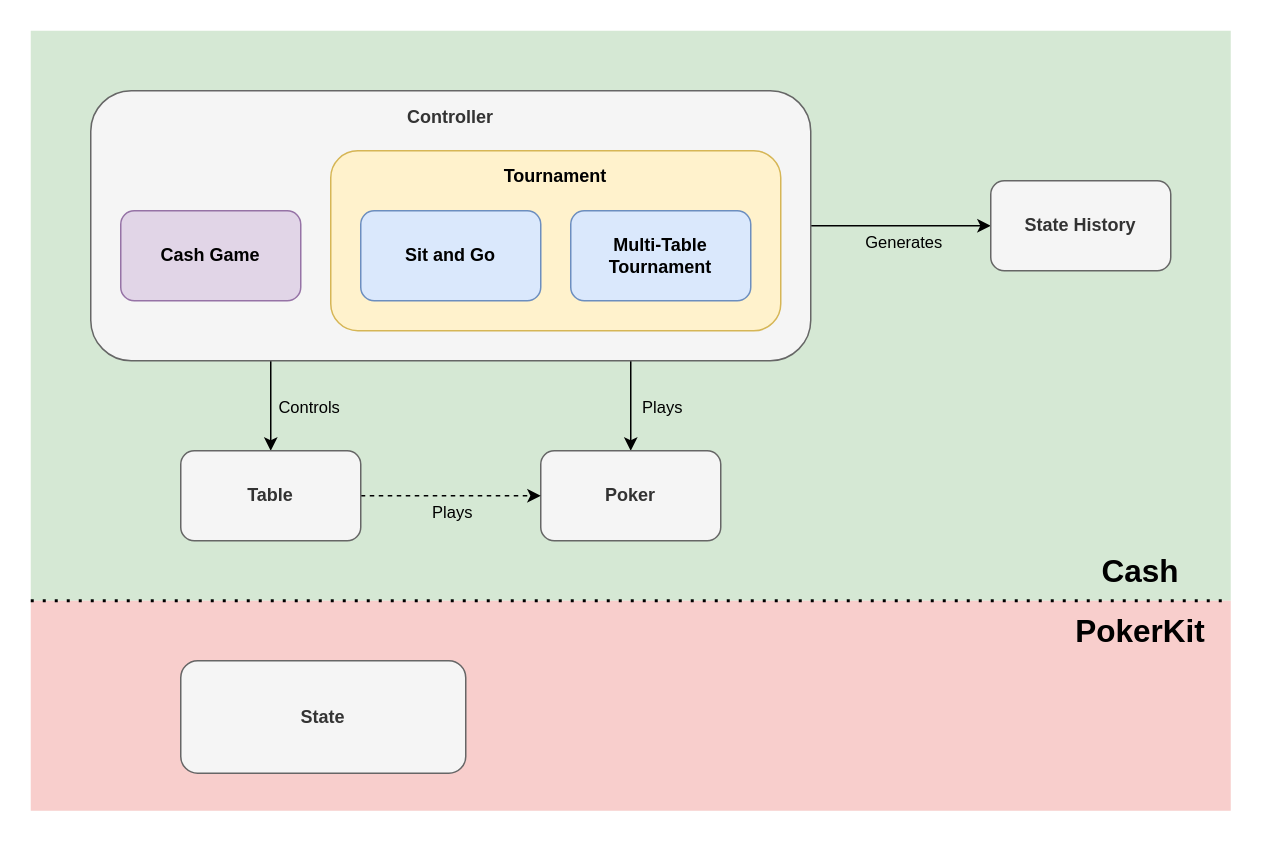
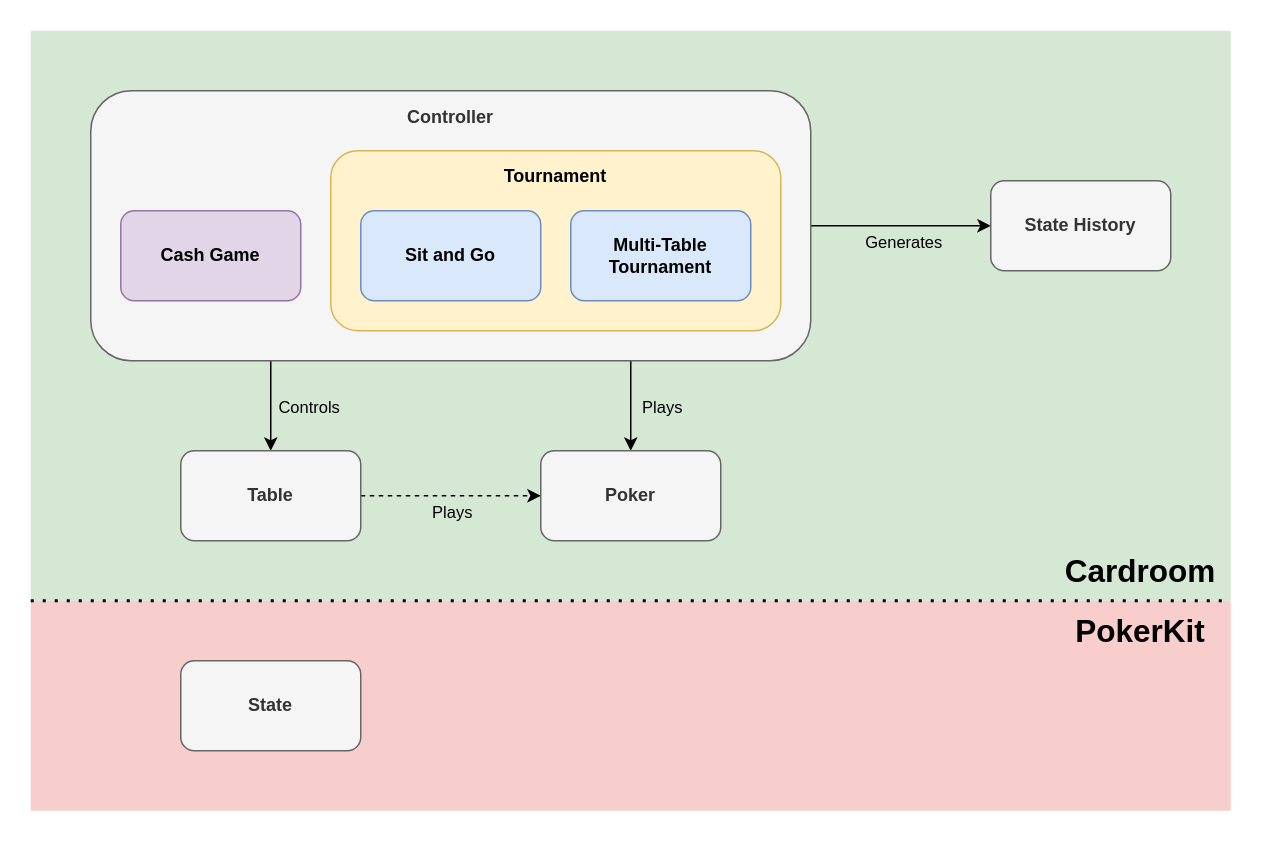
node "Cash": label "Cash" -> "Cardroom"
node "State": size 285x113 -> 180x90
